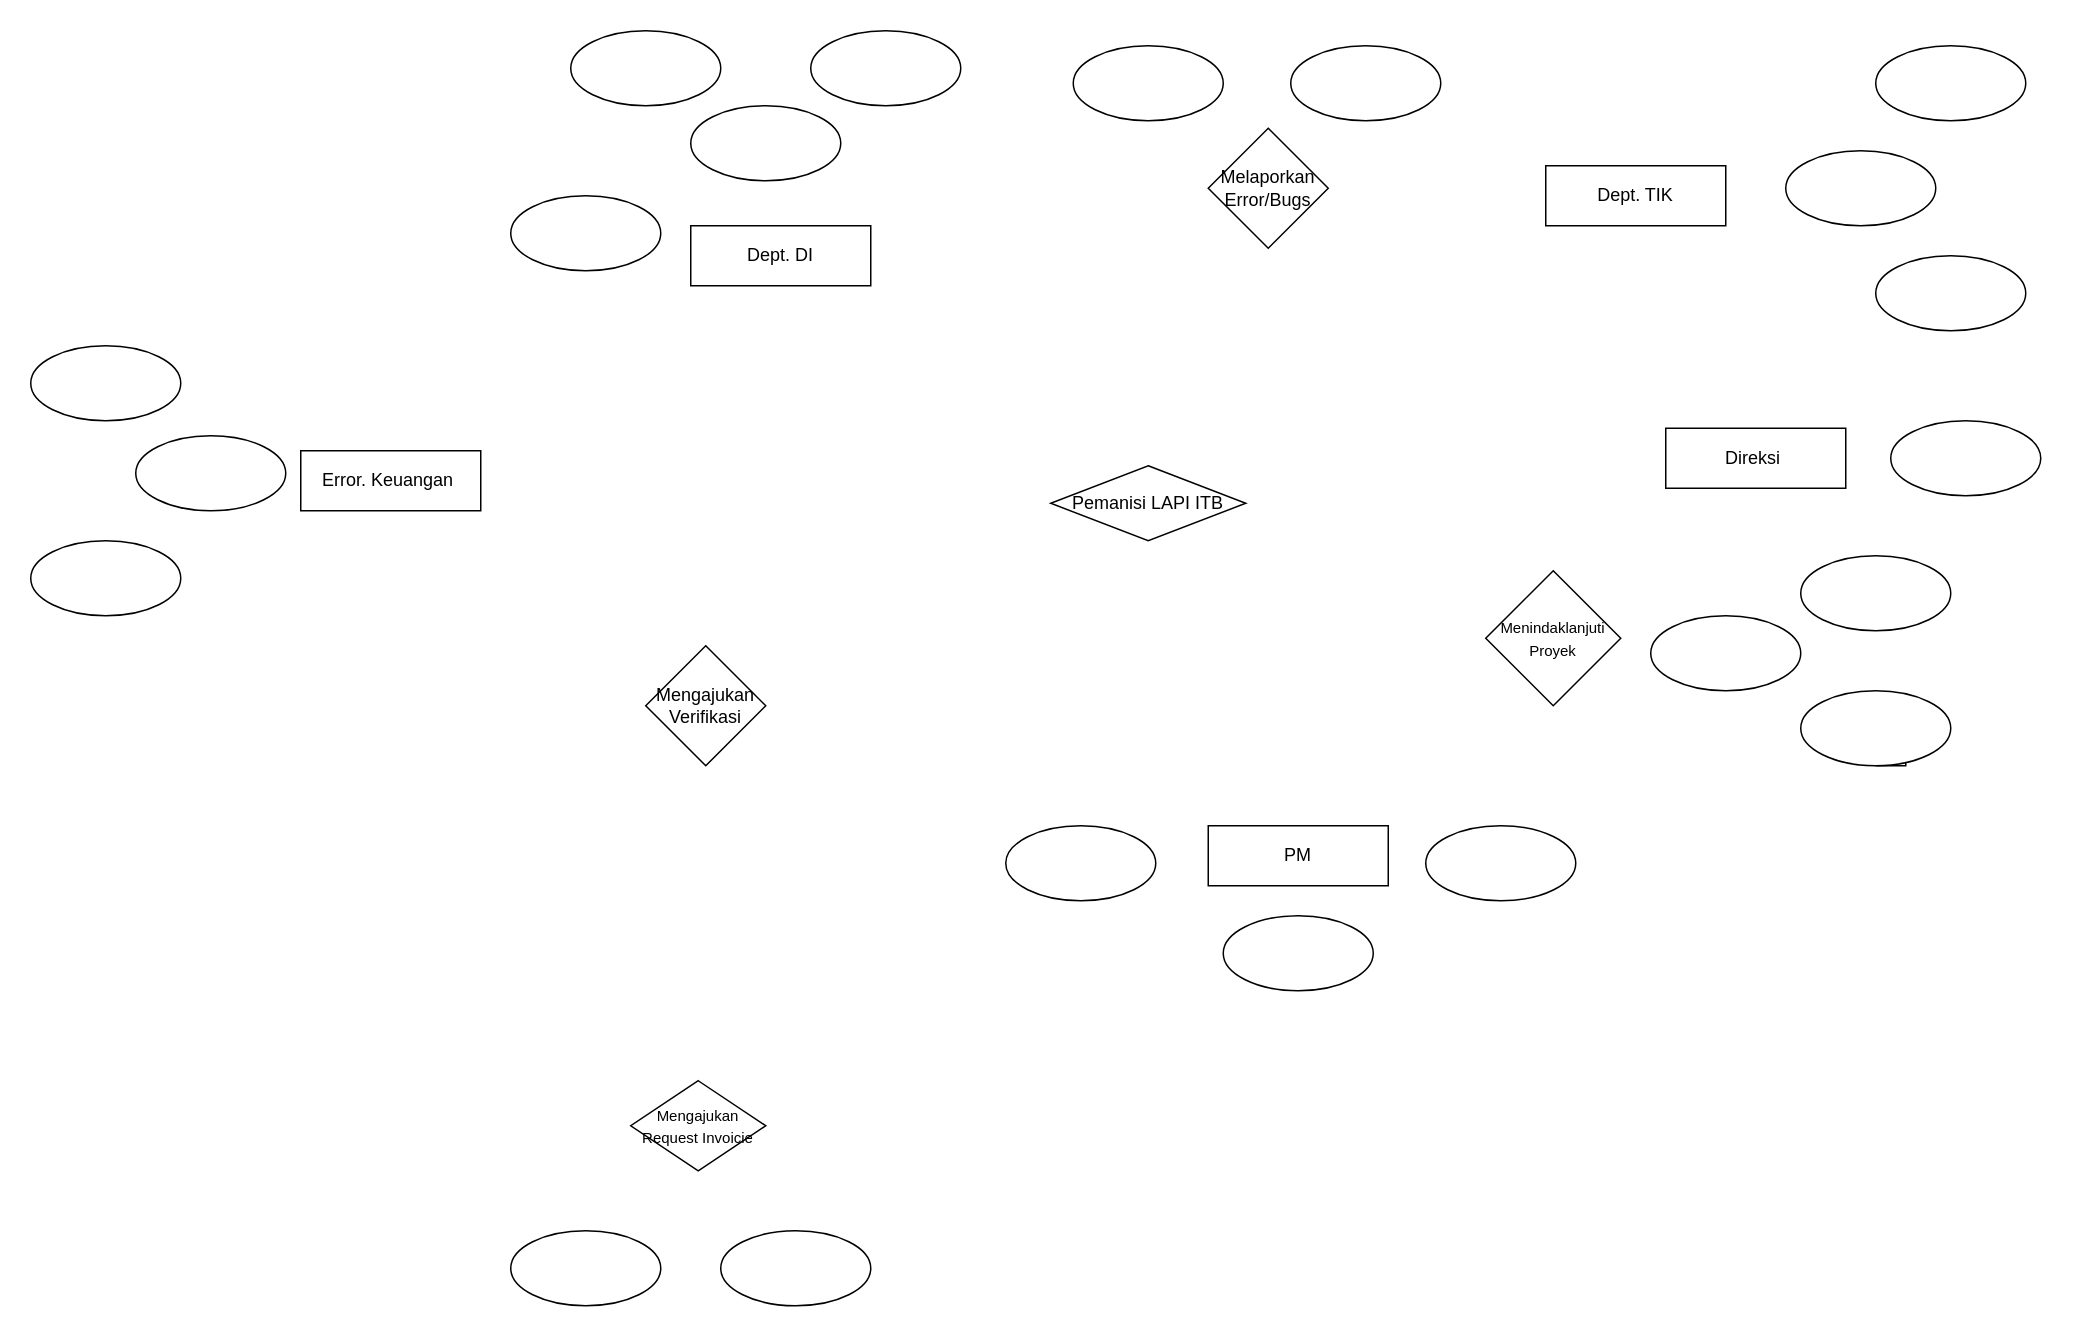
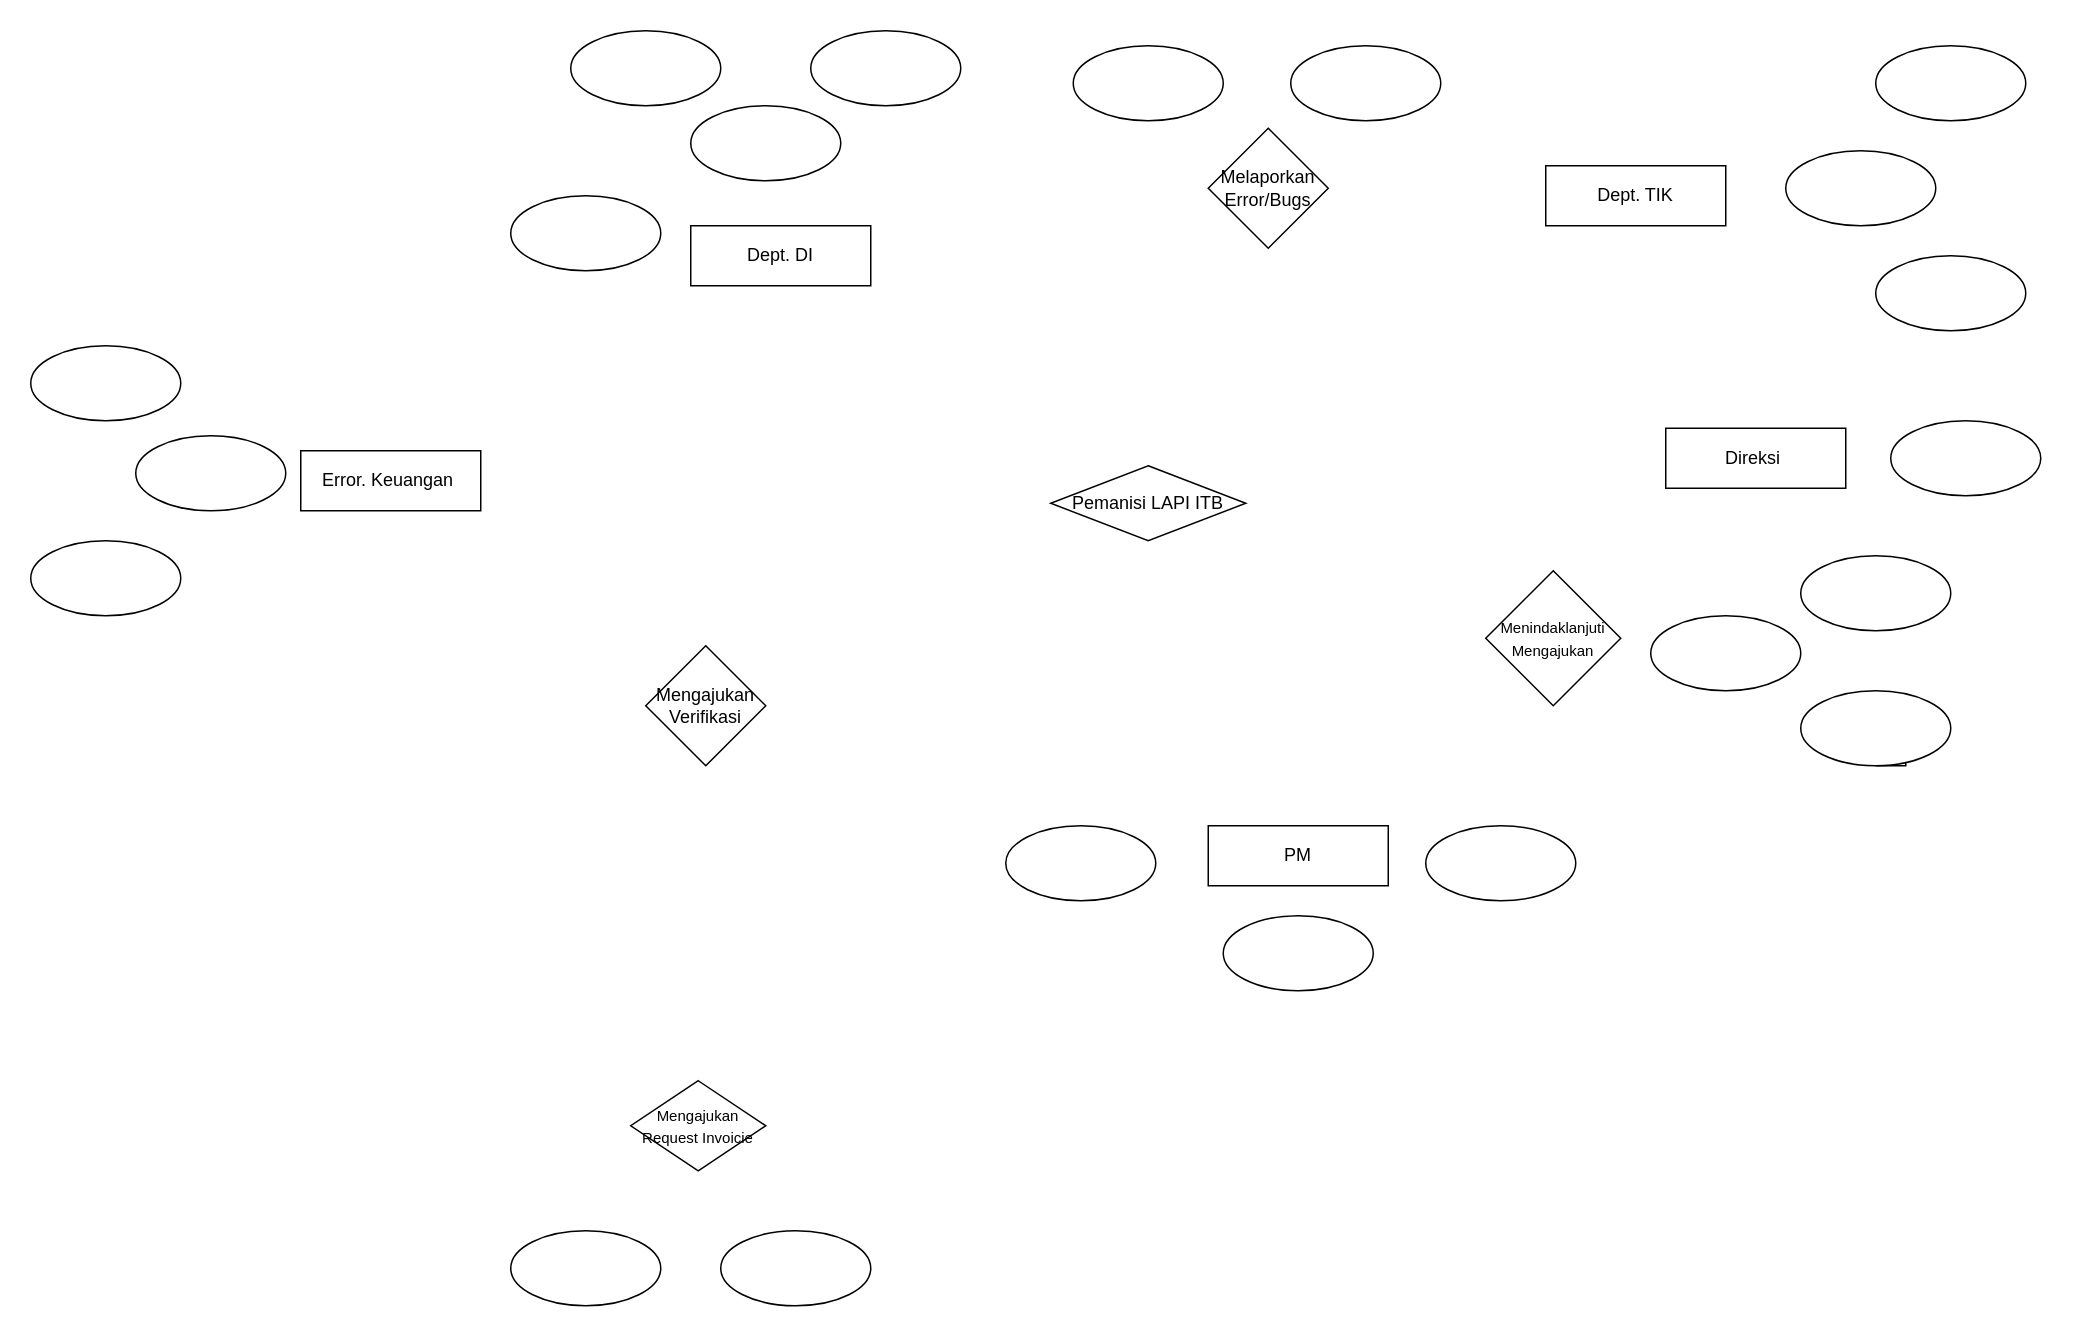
node "Menindaklanjuti Proyek": label "Menindaklanjuti Proyek" -> "Menindaklanjuti Mengajukan"
